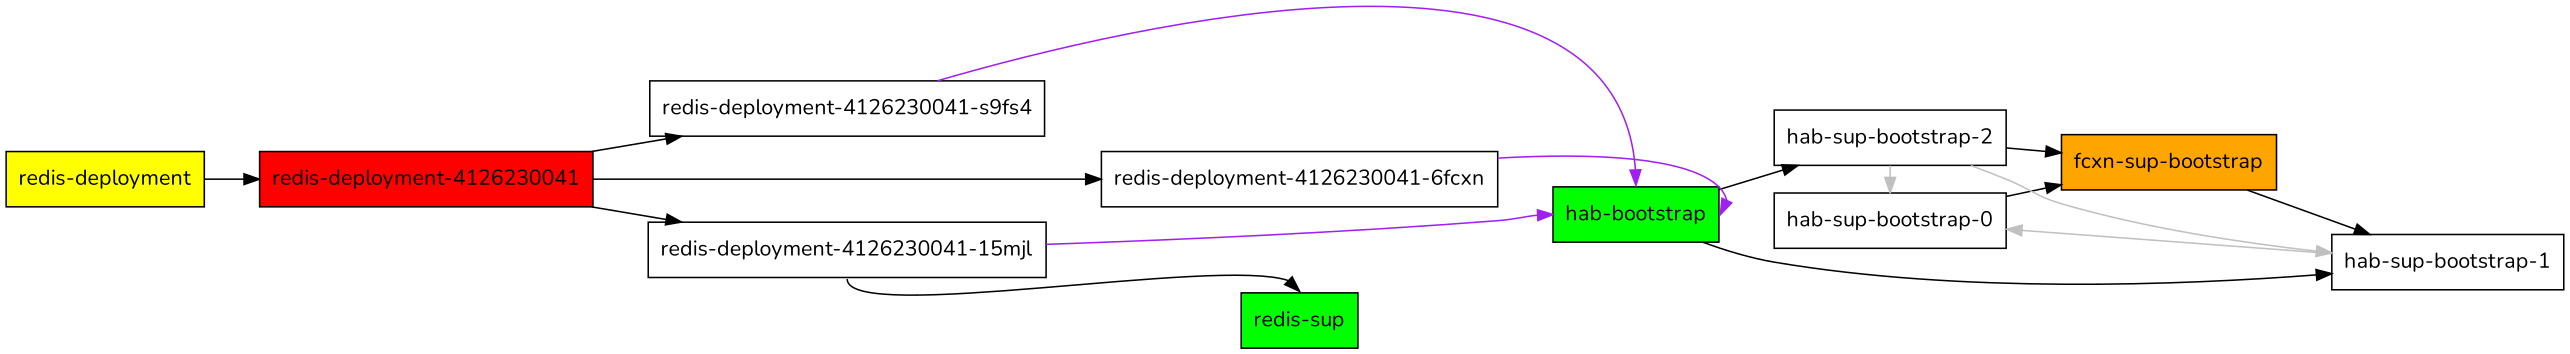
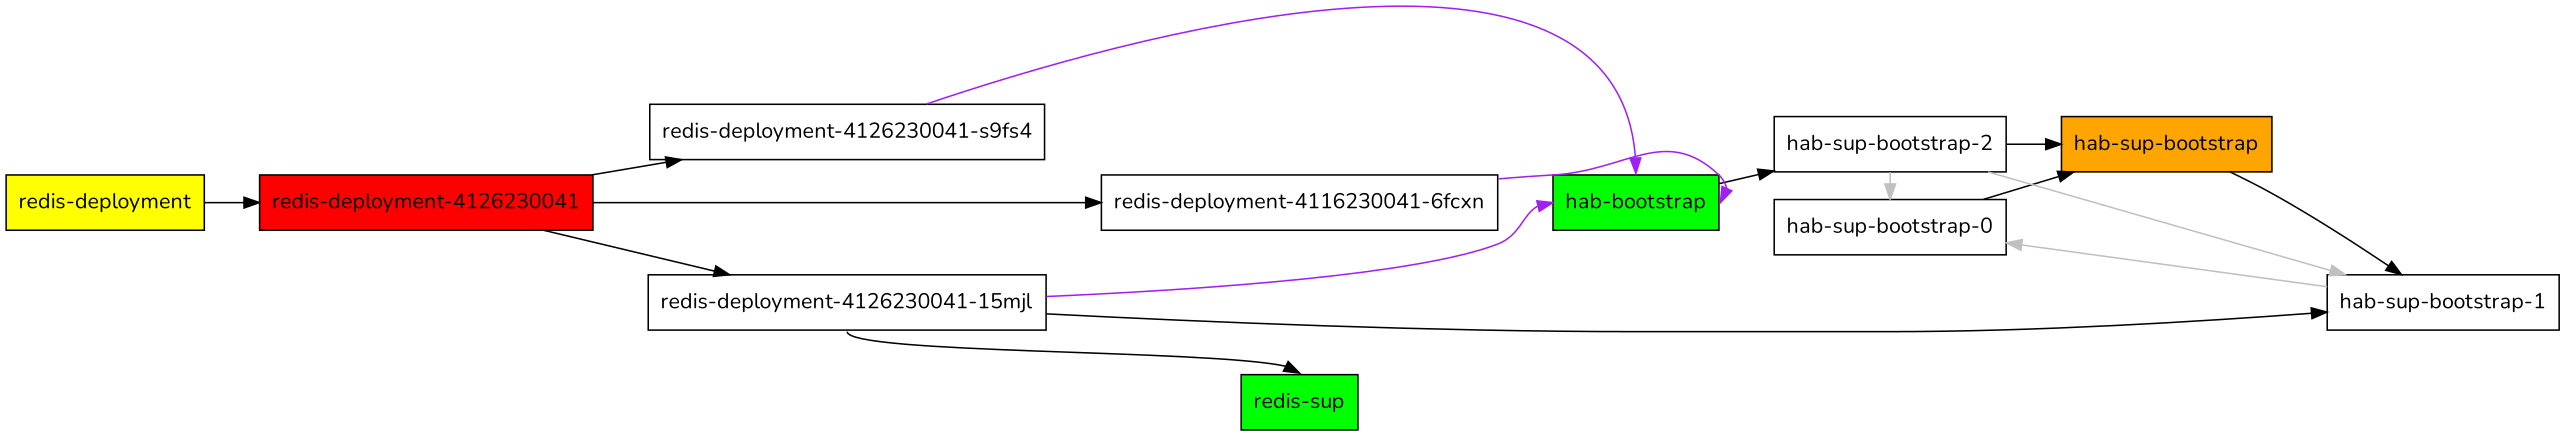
node "fcxn-sup-bootstrap": label "fcxn-sup-bootstrap" -> "hab-sup-bootstrap"
node "redis-deployment-4126230041-6fcxn": label "redis-deployment-4126230041-6fcxn" -> "redis-deployment-4116230041-6fcxn"
edge "hab-bootstrap" -> "hab-sup-bootstrap-1": now "redis-deployment-4126230041-15mjl" -> "hab-sup-bootstrap-1"
